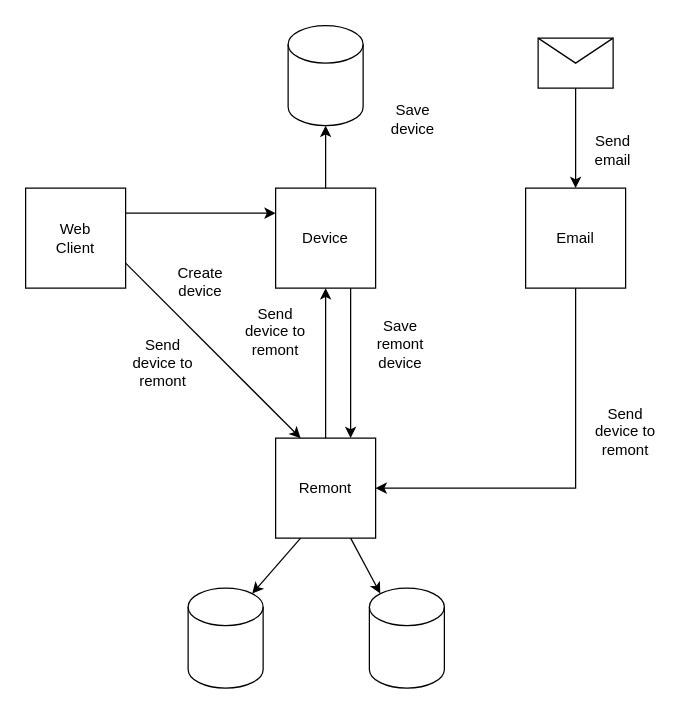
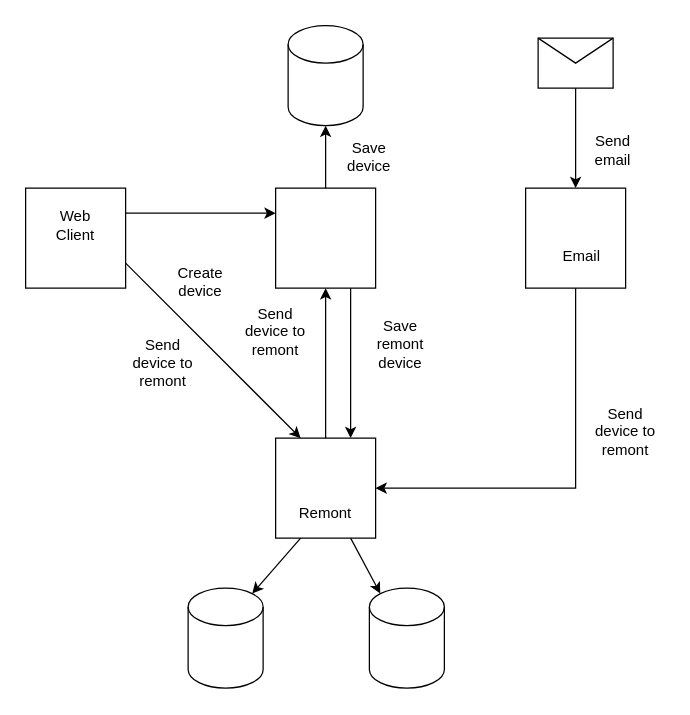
node "Save device": moved (413, 119) -> (369, 157)
node "Web Client": moved (76, 238) -> (76, 226)
node "Device": removed
node "Email": moved (576, 238) -> (582, 257)
node "Remont": moved (326, 488) -> (326, 513)
